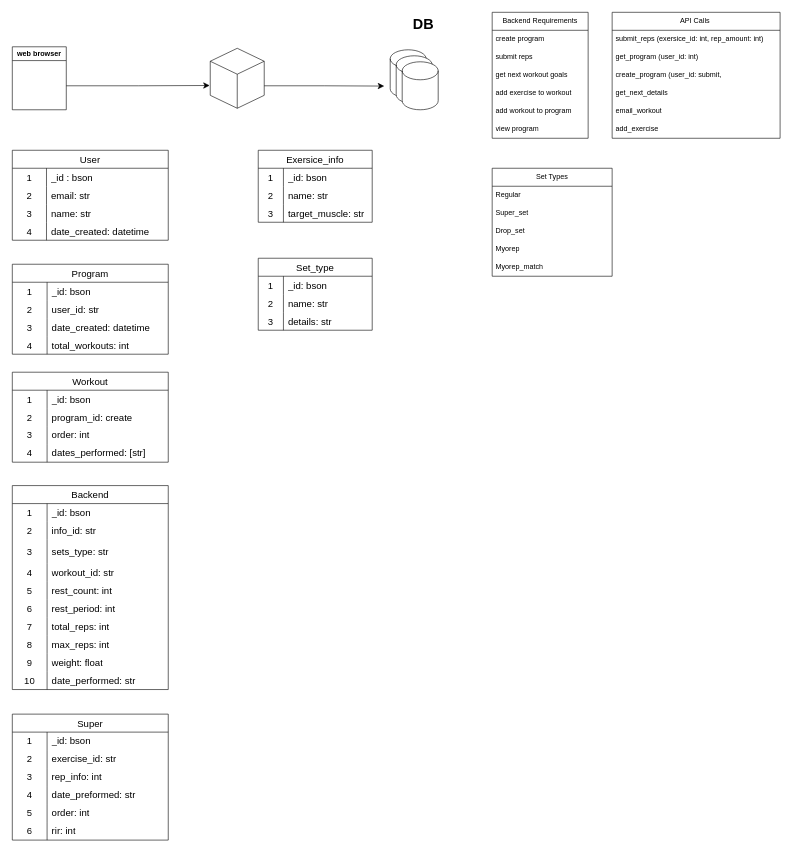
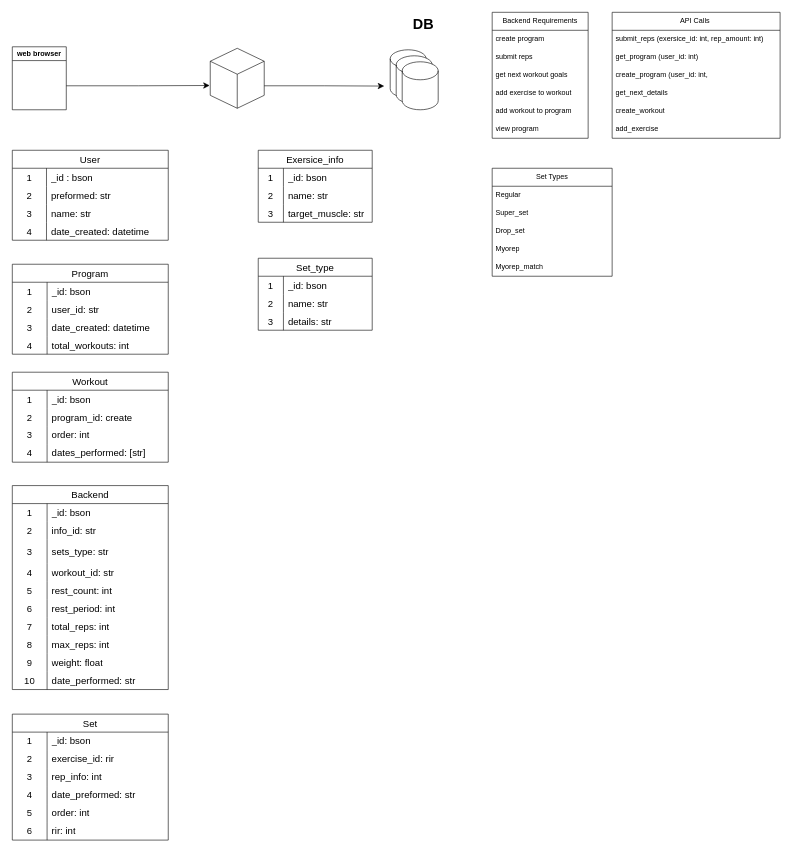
node "create_program (user_id: submit,": label "create_program (user_id: submit," -> "create_program (user_id: int,"
node "email_workout": label "email_workout" -> "create_workout"
node "email: str": label "email: str" -> "preformed: str"
node "Super": label "Super" -> "Set"
node "exercise_id: str": label "exercise_id: str" -> "exercise_id: rir"
